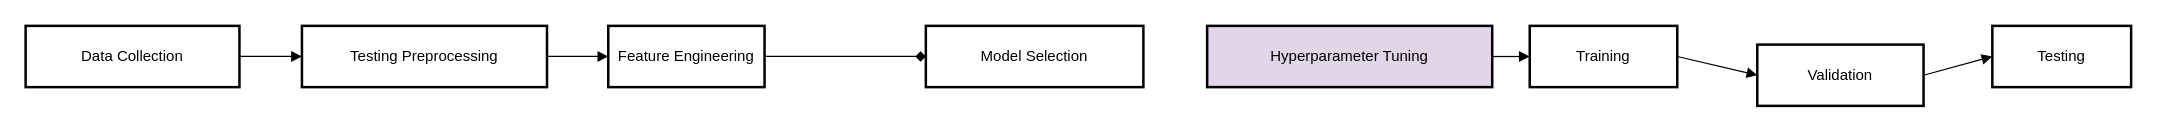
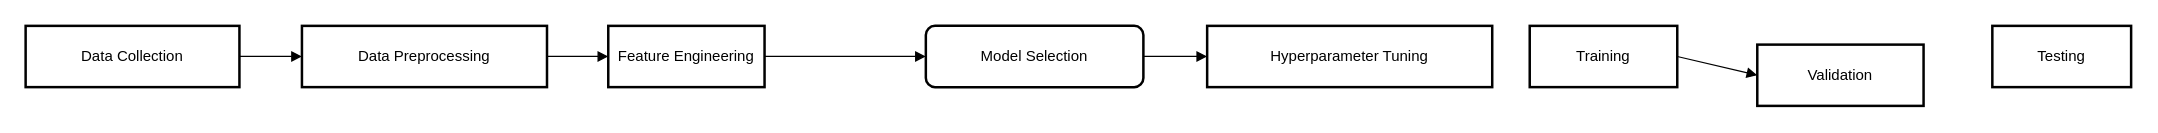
edge "Feature Engineering" -> "Model Selection": arrowhead diamond -> block
node "Model Selection": shape rectangle -> rounded rectangle
edge "Model Selection" -> "Hyperparameter Tuning": added
node "Hyperparameter Tuning": fillcolor #e1d5e7 -> #ffffff
edge "Hyperparameter Tuning" -> "Training": removed
node "Testing Preprocessing": label "Testing Preprocessing" -> "Data Preprocessing"
edge "Validation" -> "Testing": removed
